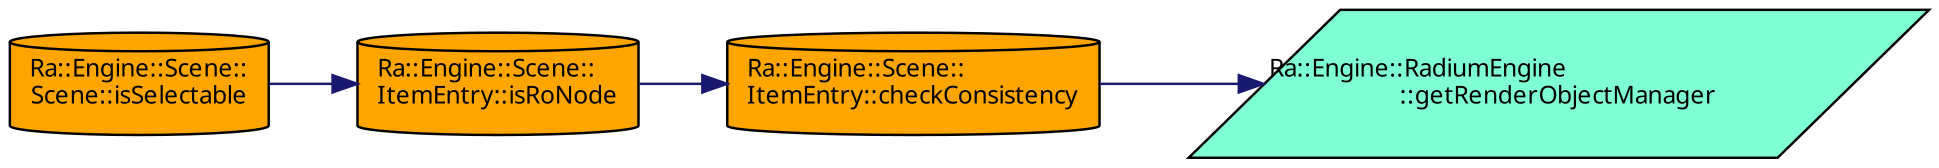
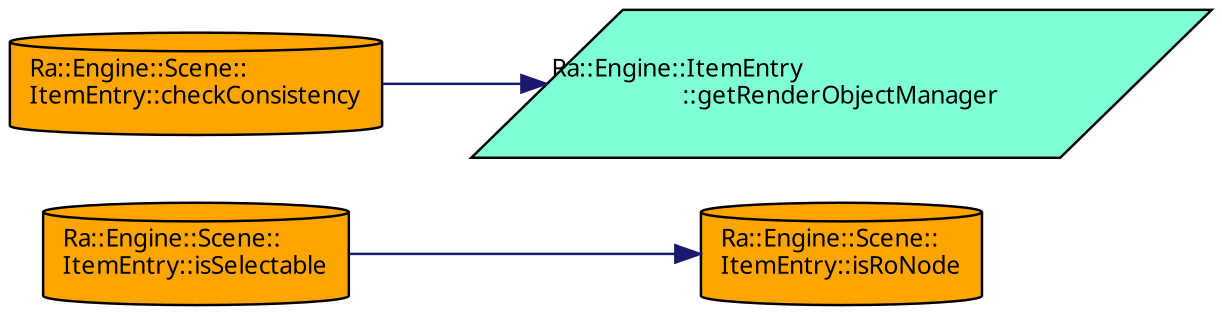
node "Ra::Engine::Scene:: Scene::isSelectable": label "Ra::Engine::Scene:: Scene::isSelectable" -> "Ra::Engine::Scene:: ItemEntry::isSelectable"
edge "Ra::Engine::Scene:: ItemEntry::isRoNode" -> "Ra::Engine::Scene:: ItemEntry::checkConsistency": removed
node "Ra::Engine::RadiumEngine ::getRenderObjectManager": label "Ra::Engine::RadiumEngine ::getRenderObjectManager" -> "Ra::Engine::ItemEntry ::getRenderObjectManager"
